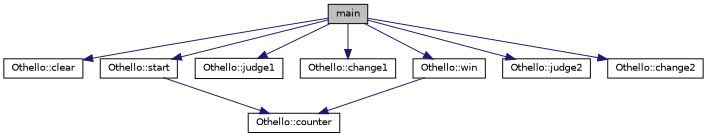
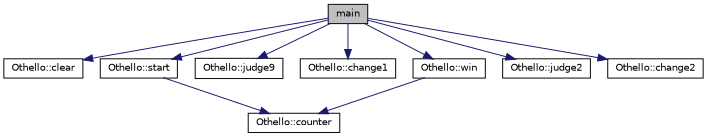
node "Othello::judge1": label "Othello::judge1" -> "Othello::judge9"
